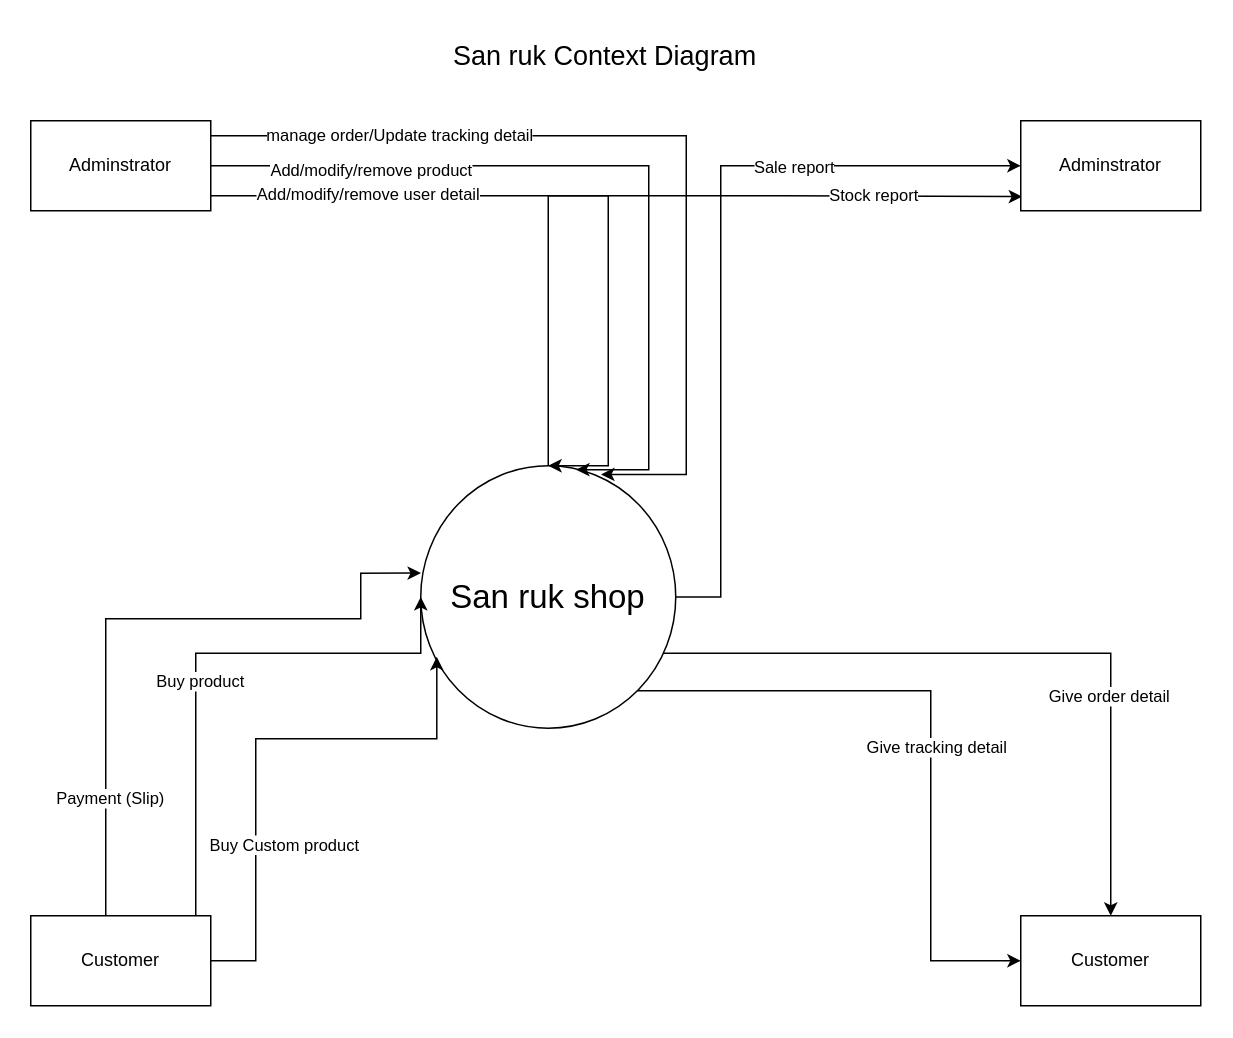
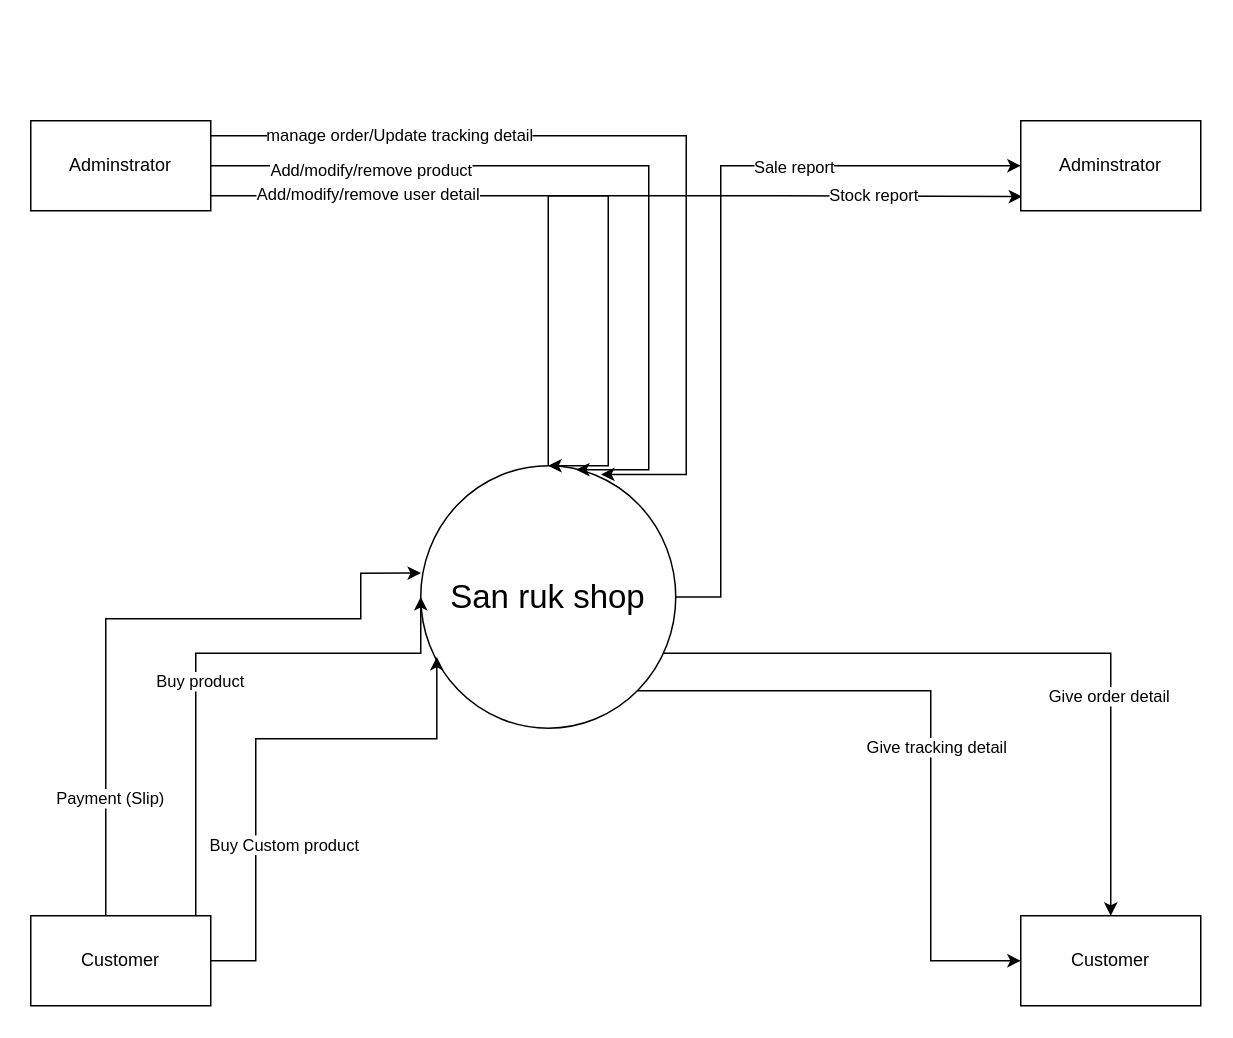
node "San ruk Context Diagram": removed
